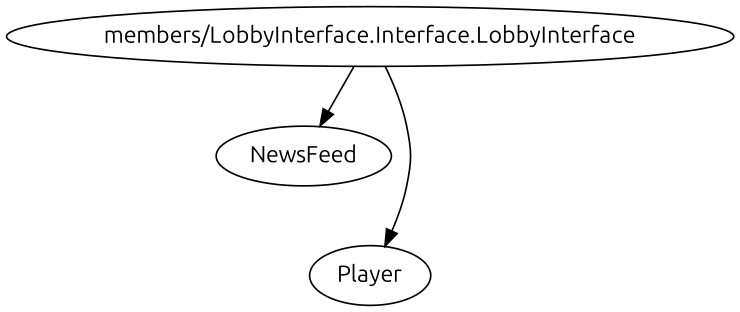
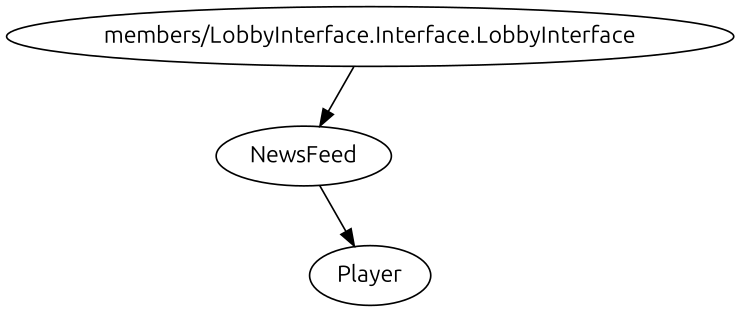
edge "members/LobbyInterface.Interface.LobbyInterface" -> "Player": now "NewsFeed" -> "Player"
